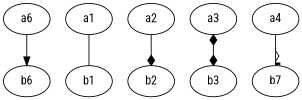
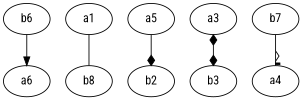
node "a2": label "a2" -> "a5"
edge "a4" -> "b7": reversed
edge "a6" -> "b6": reversed
node "b1": label "b1" -> "b8"
